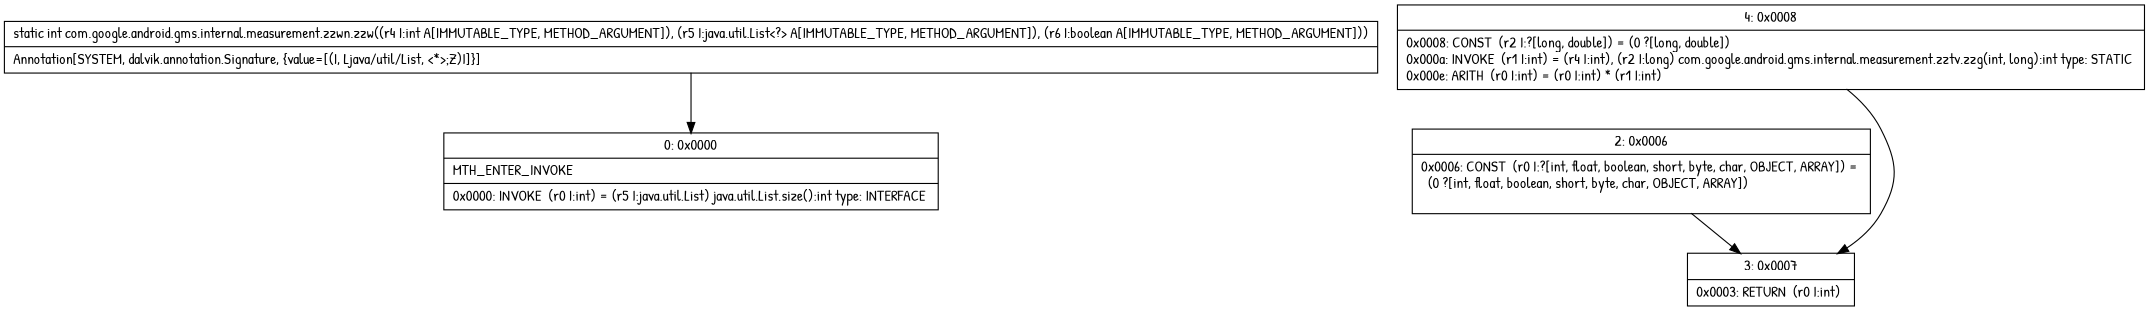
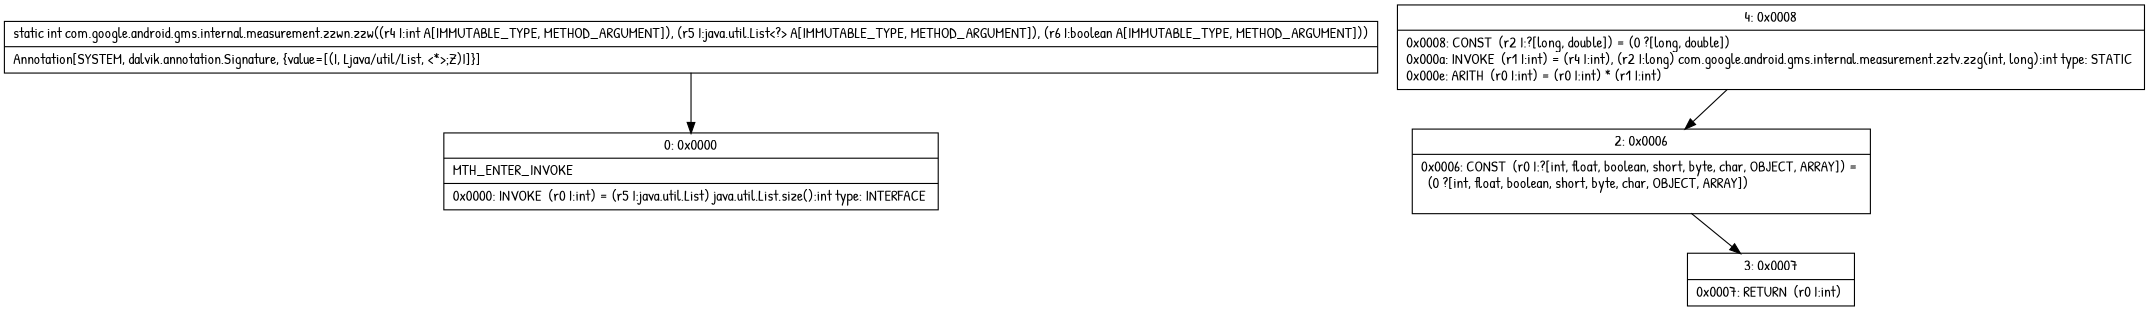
edge "4: 0x0008" -> "3: 0x0007": now "4: 0x0008" -> "2: 0x0006"
node "3: 0x0007": text "0x0003: RETURN  (r0 I:int)" -> "0x0007: RETURN  (r0 I:int)"
